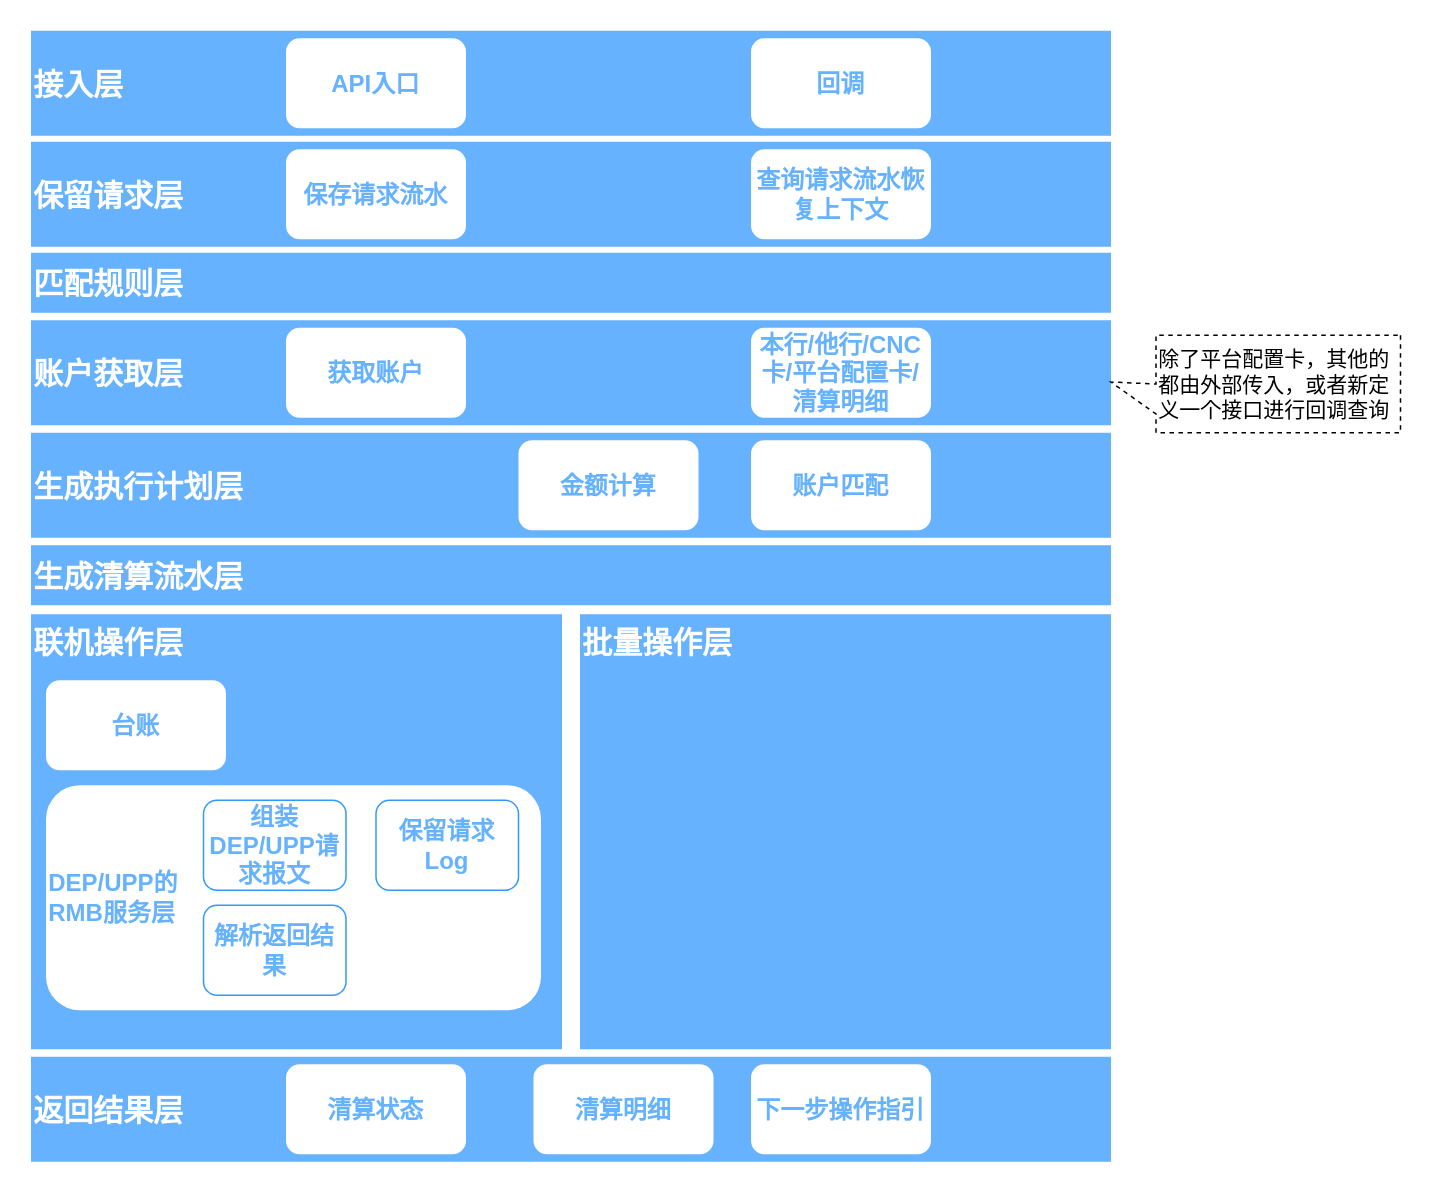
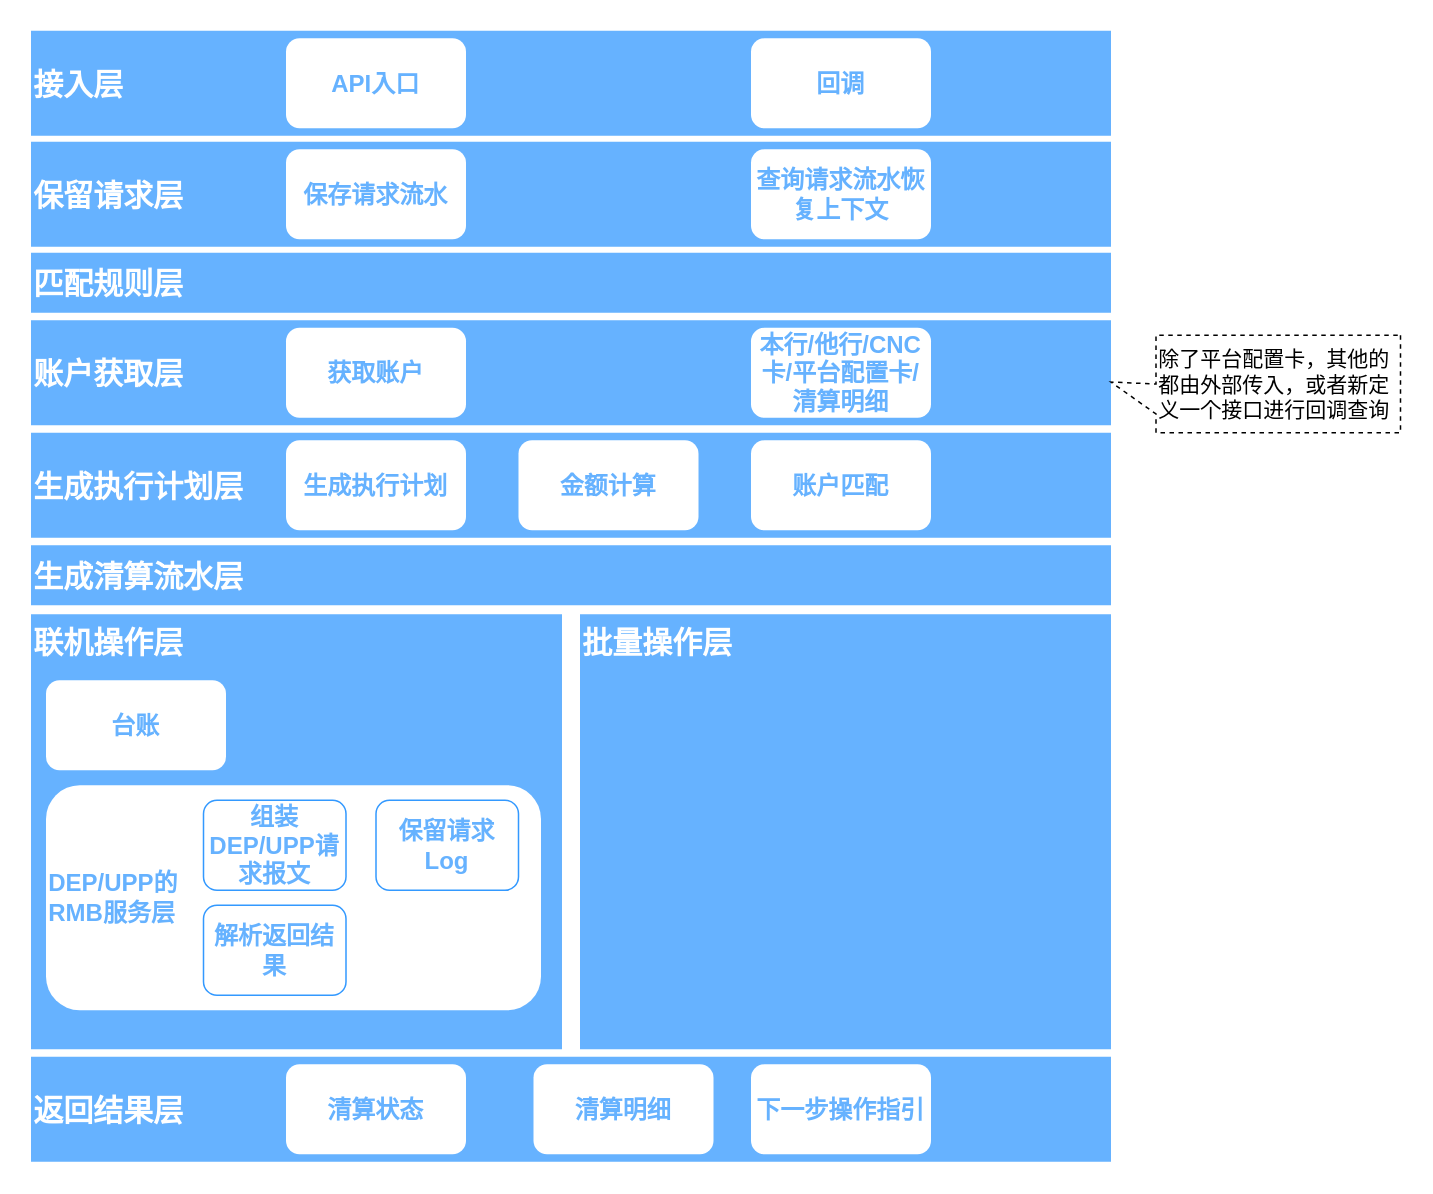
node "生成执行计划": added
